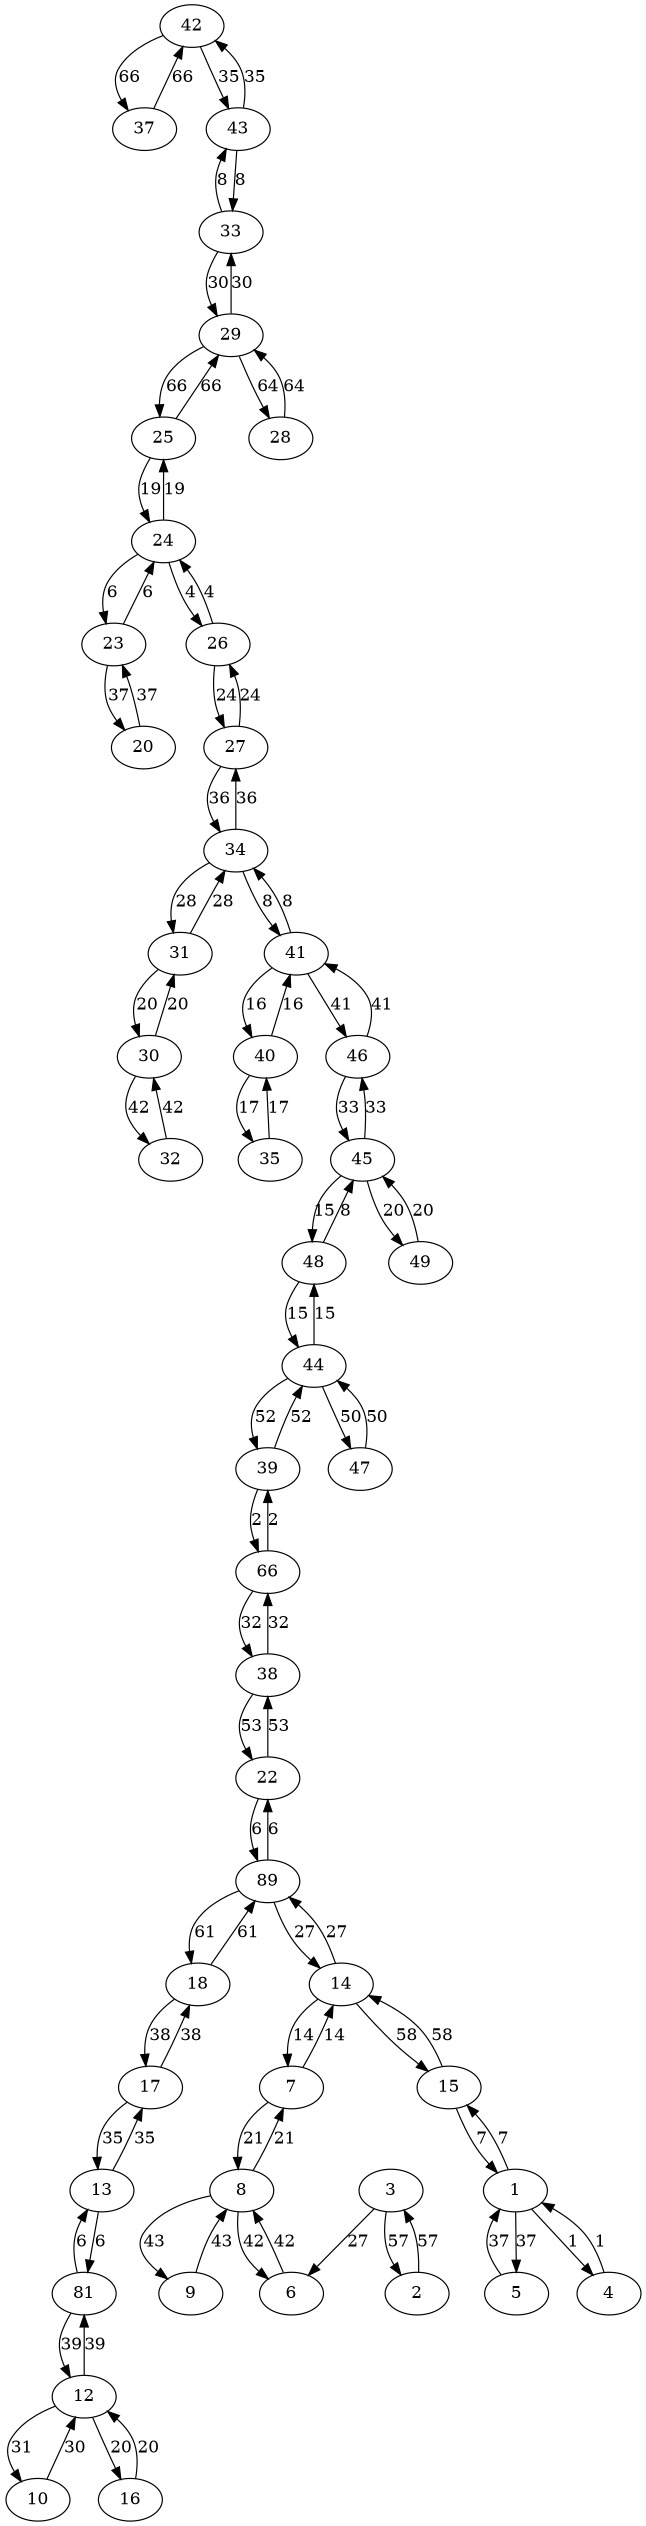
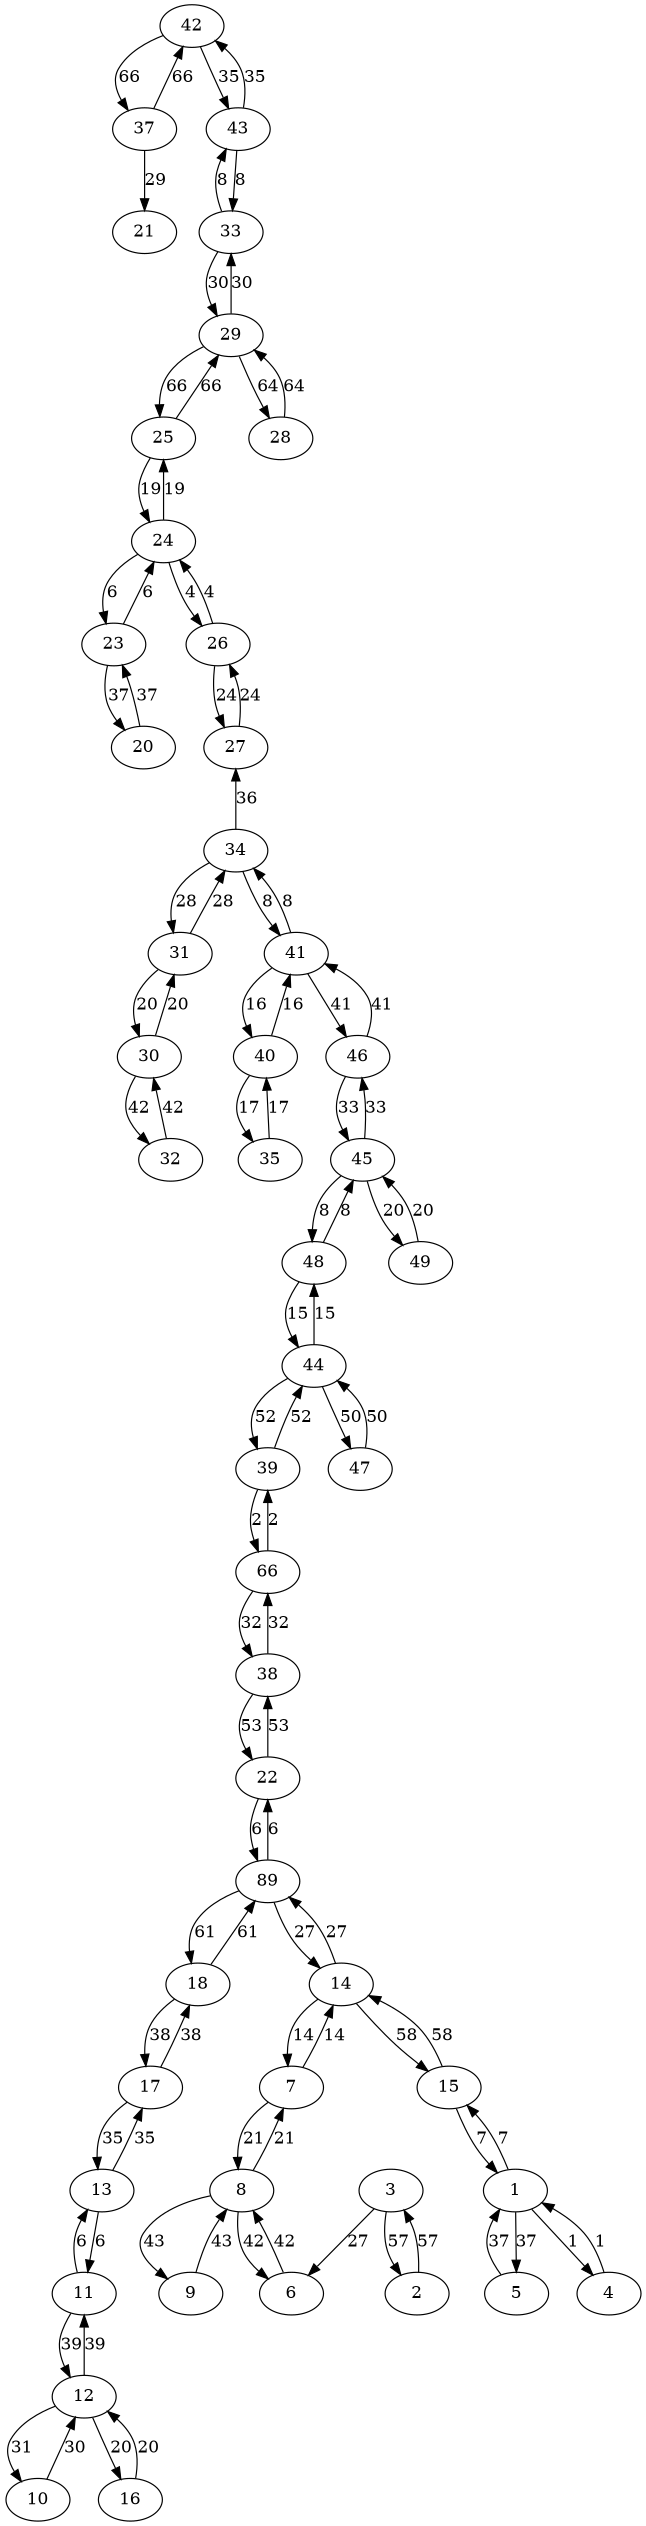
node "21": added
edge "27" -> "34": removed, label "36"
edge "45" -> "48": label "15" -> "8"
node "81": label "81" -> "11"
